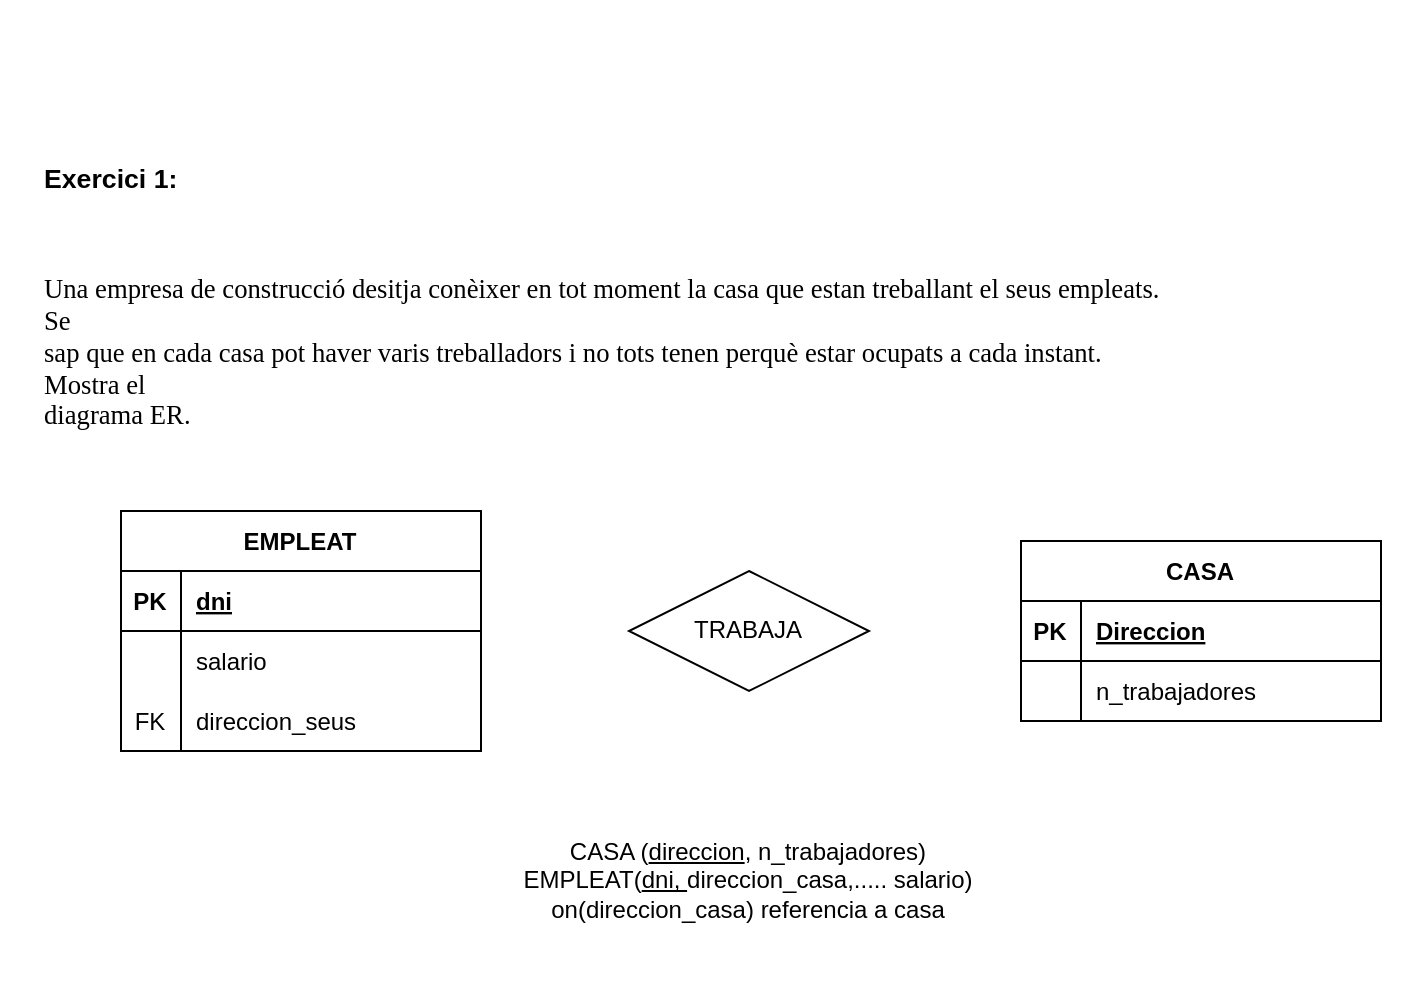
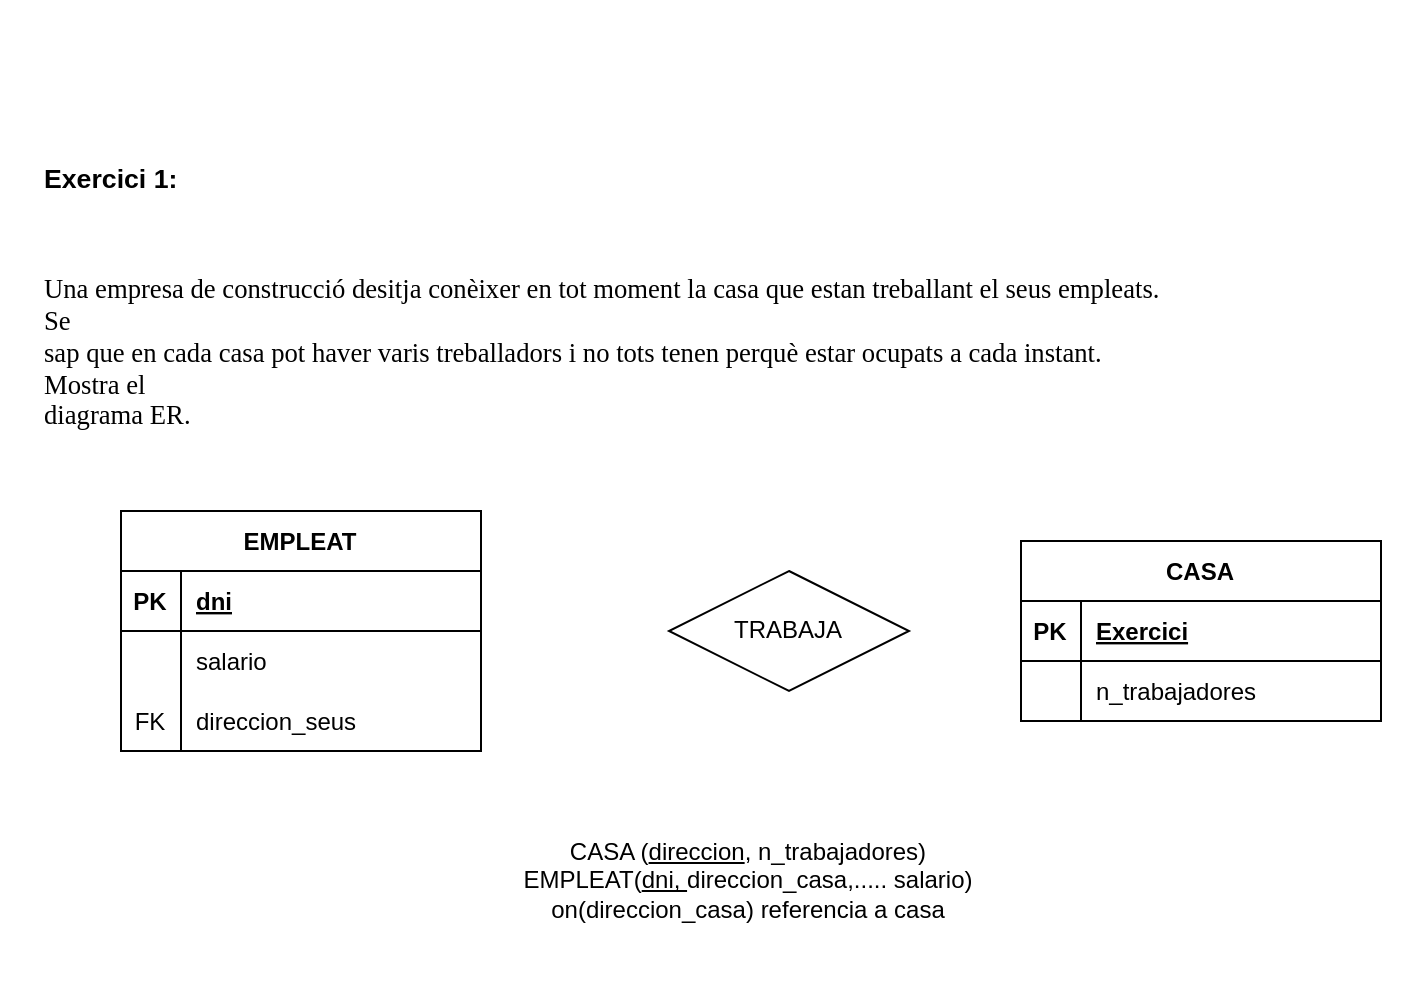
node "TRABAJA": moved (749, 631) -> (789, 631)
node "Direccion": label "Direccion" -> "Exercici"
